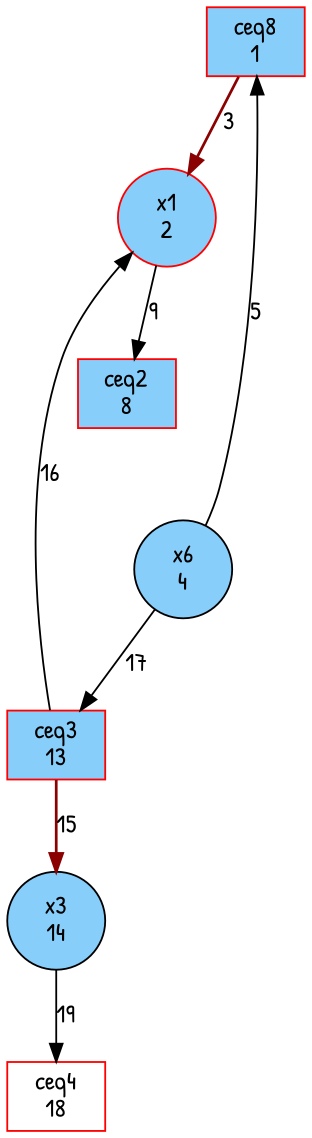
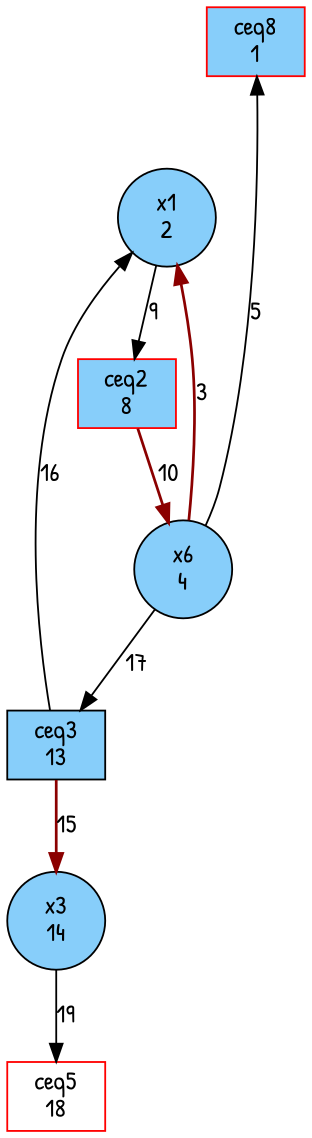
edge "ceq8 1" -> "x1 2": now "x6 4" -> "x1 2"
node "x1 2": color red -> black
edge "ceq2 8" -> "x6 4": added, label "10"
node "ceq3 13": color red -> black
node "ceq4 18": label "ceq4 18" -> "ceq5 18"
